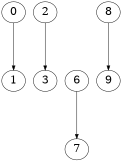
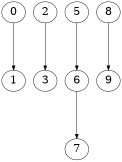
node "5": added
